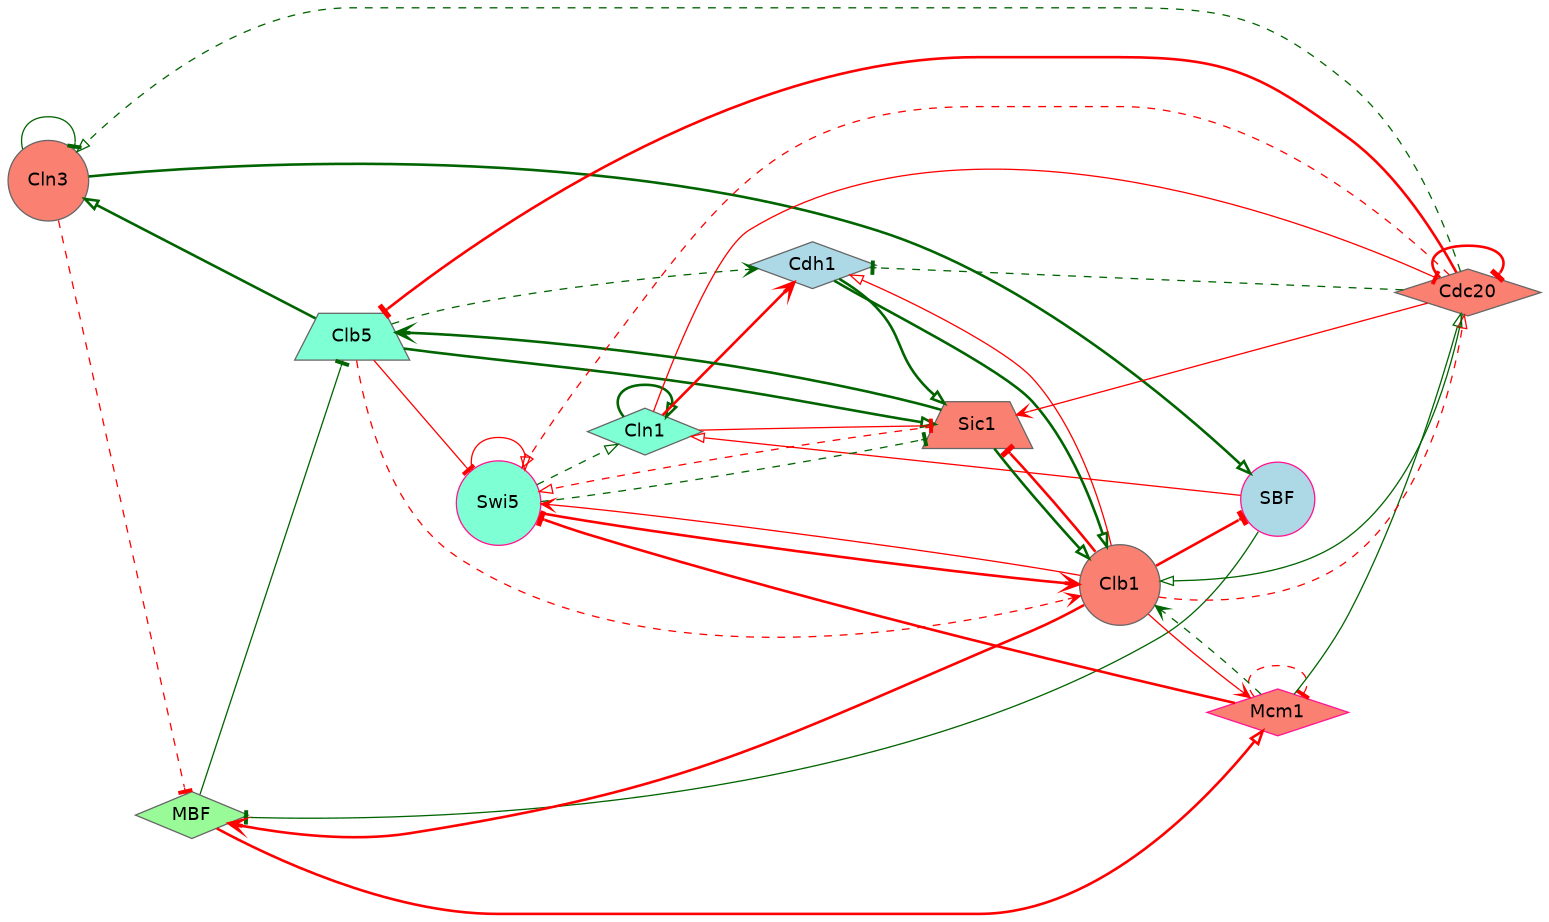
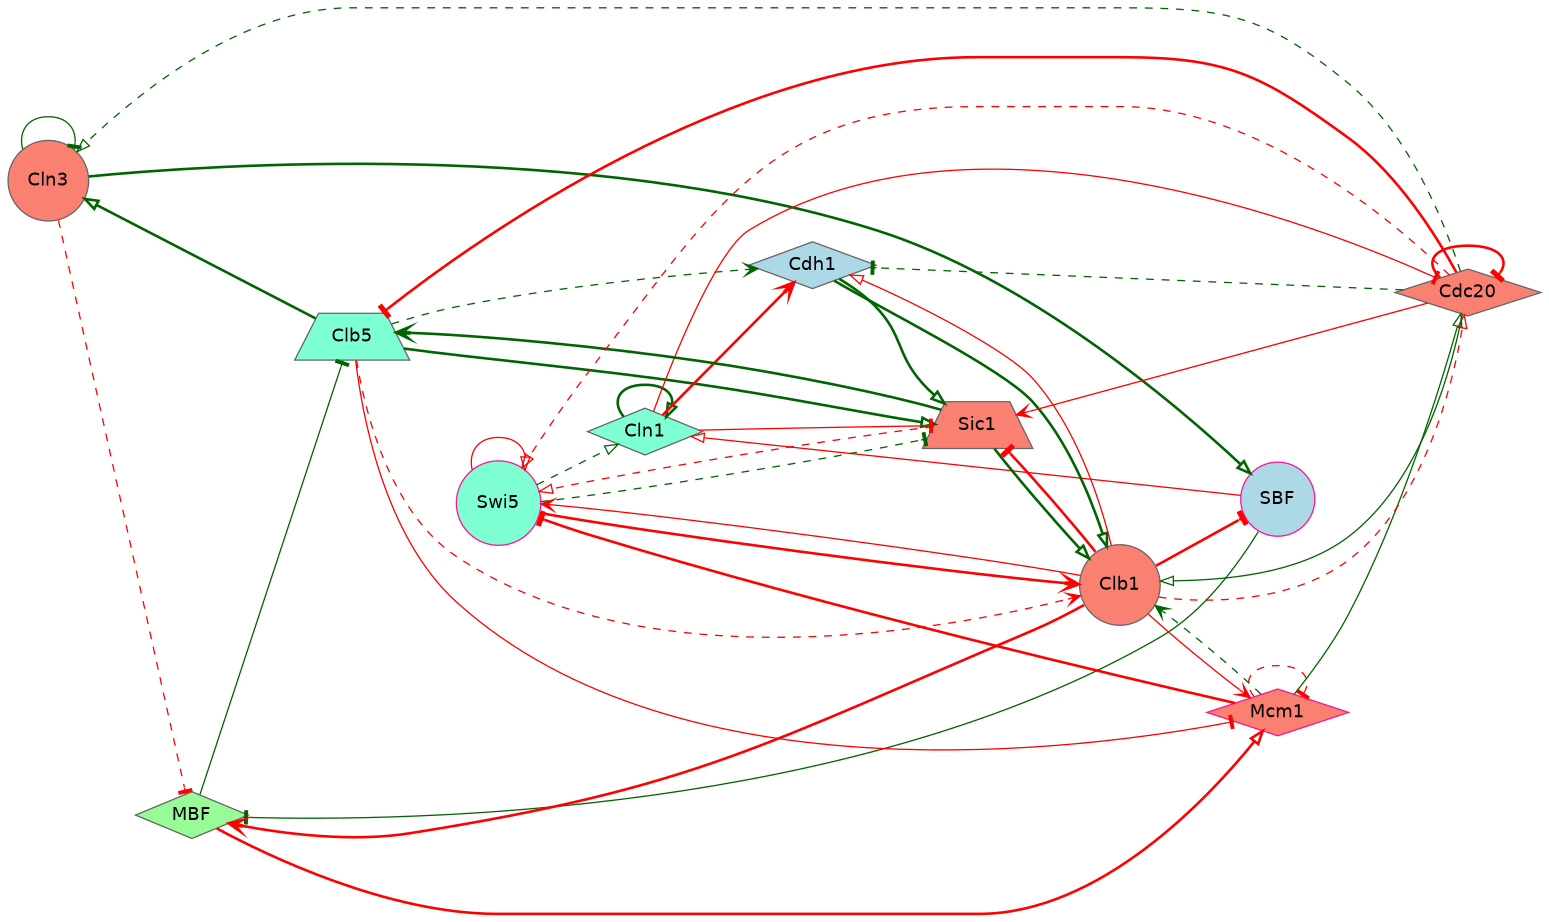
edge "Clb5" -> "Swi5": now "Clb5" -> "Mcm1"
